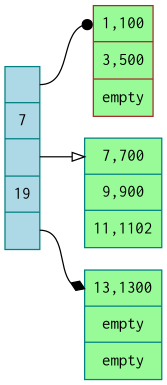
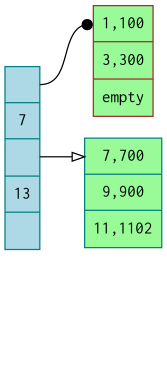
node "1,100": text "3,500" -> "3,300"
node "7": text "19" -> "13"
node "13,1300": removed
